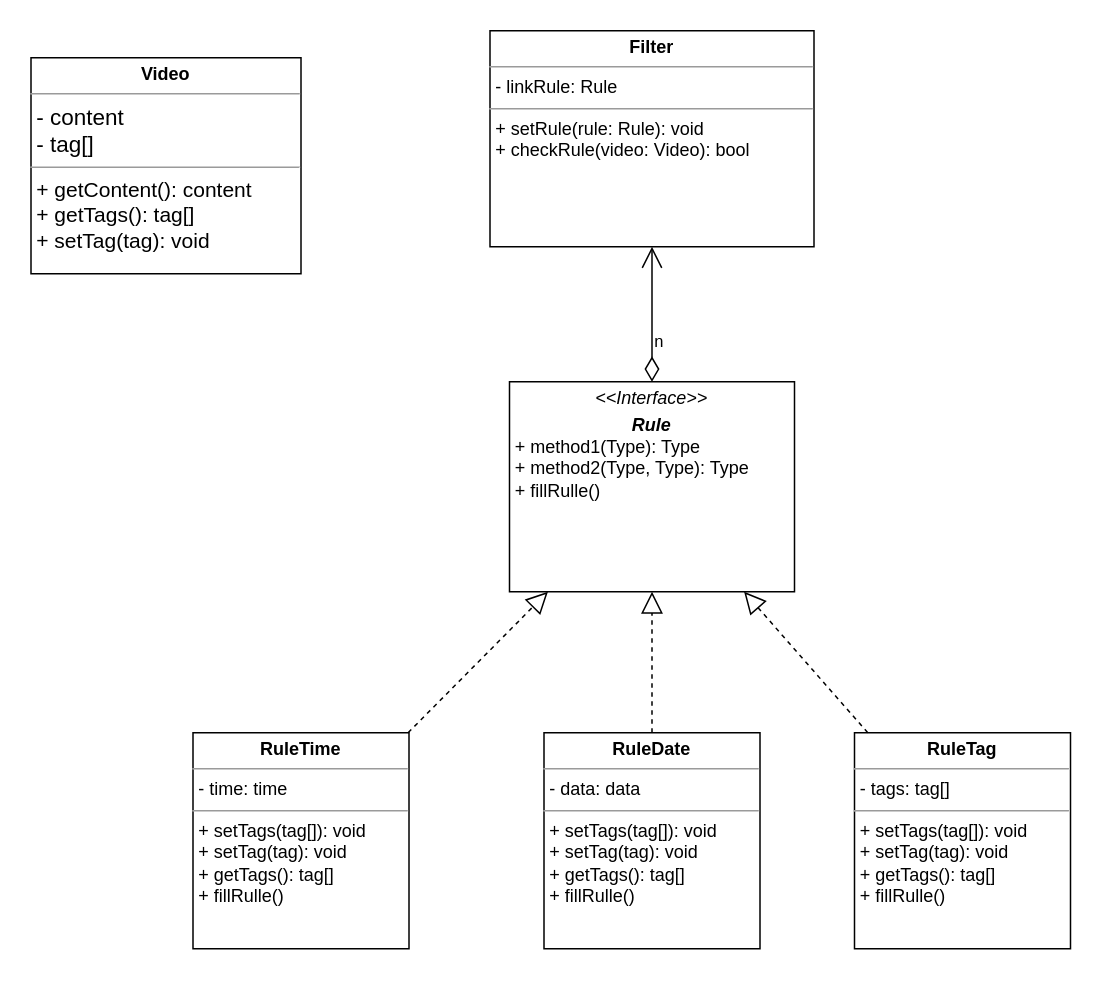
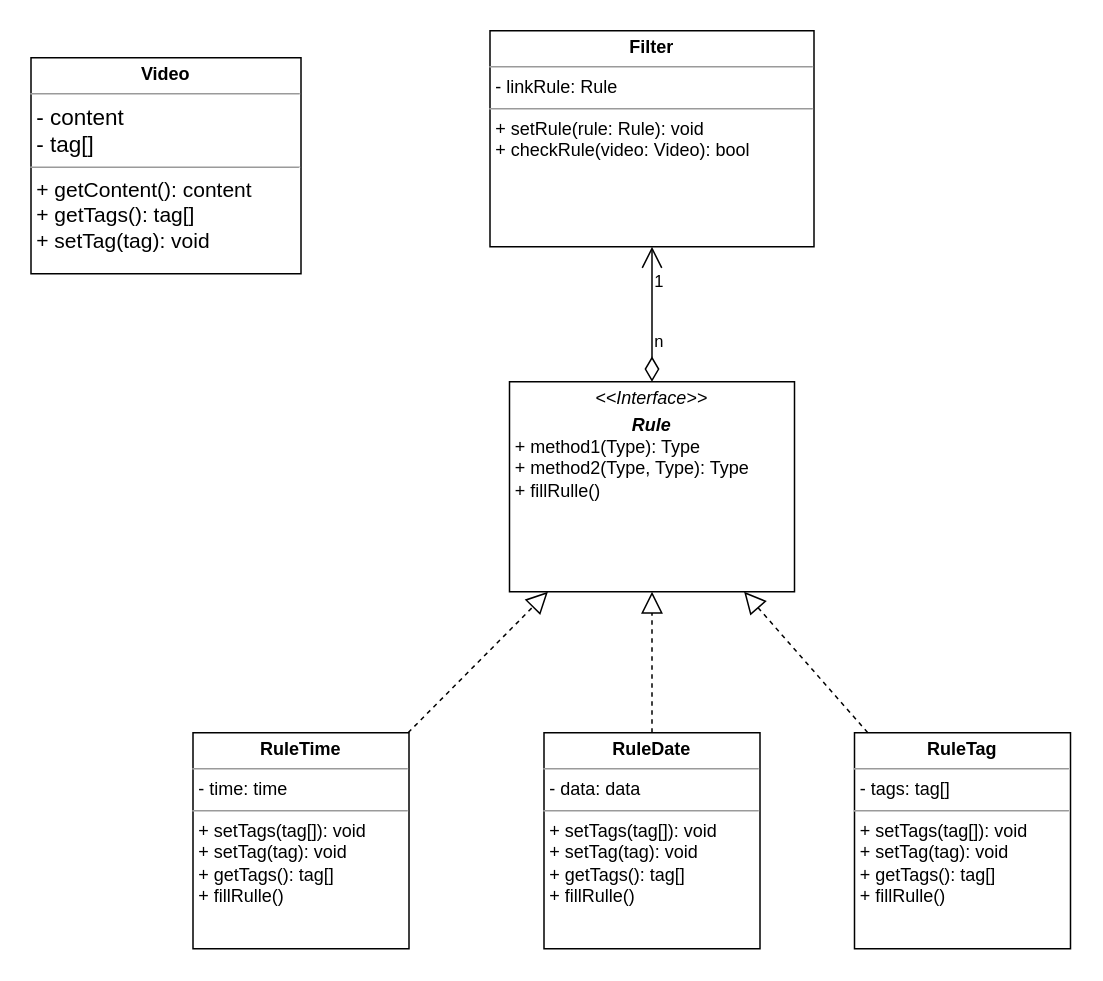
node "1": added
